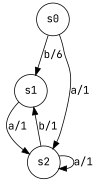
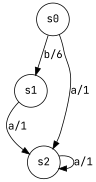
edge "s2" -> "s1": removed, label "b/1"
